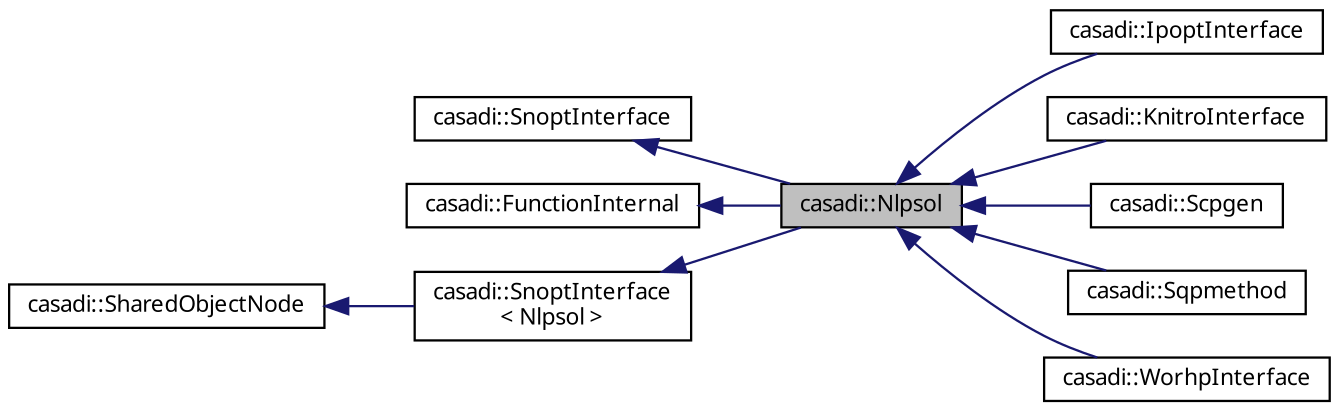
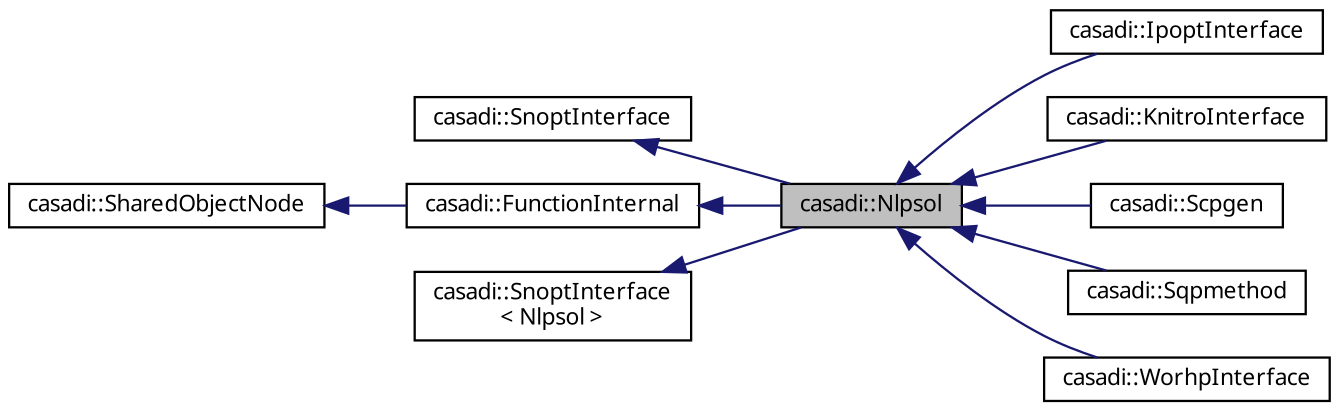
edge "casadi::SnoptInterface < Nlpsol >" -> "casadi::SharedObjectNode": now "casadi::FunctionInternal" -> "casadi::SharedObjectNode"
